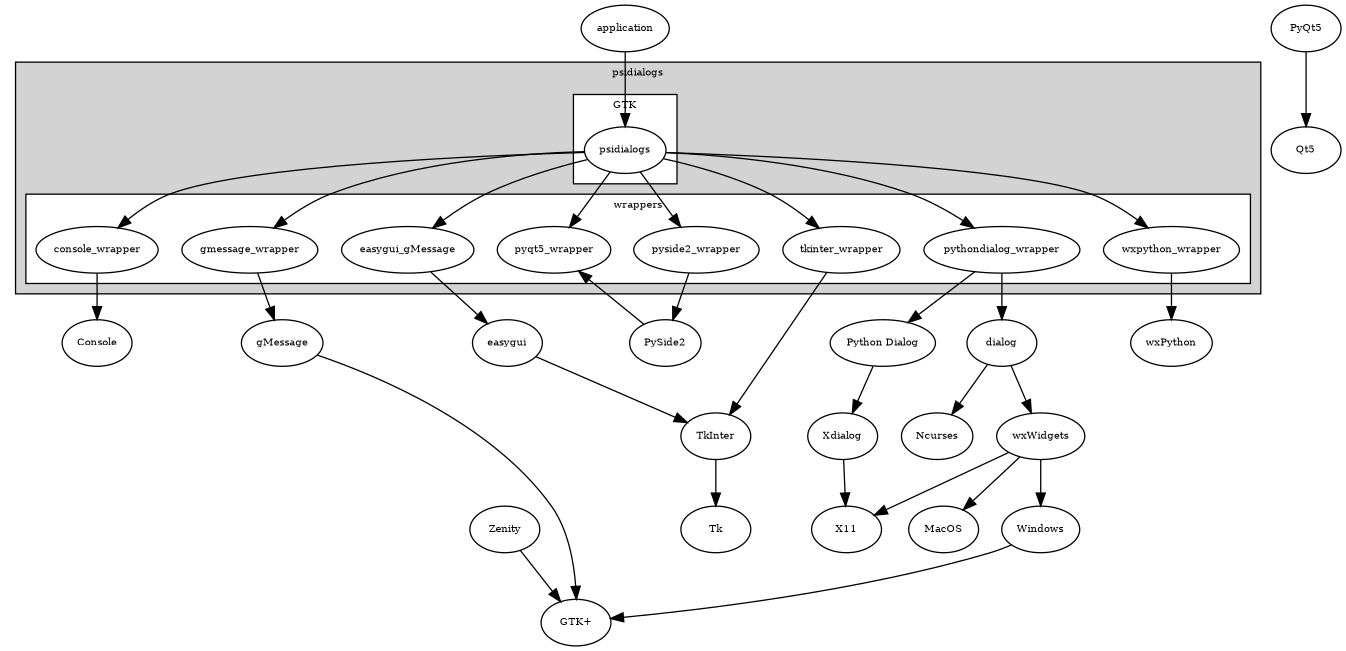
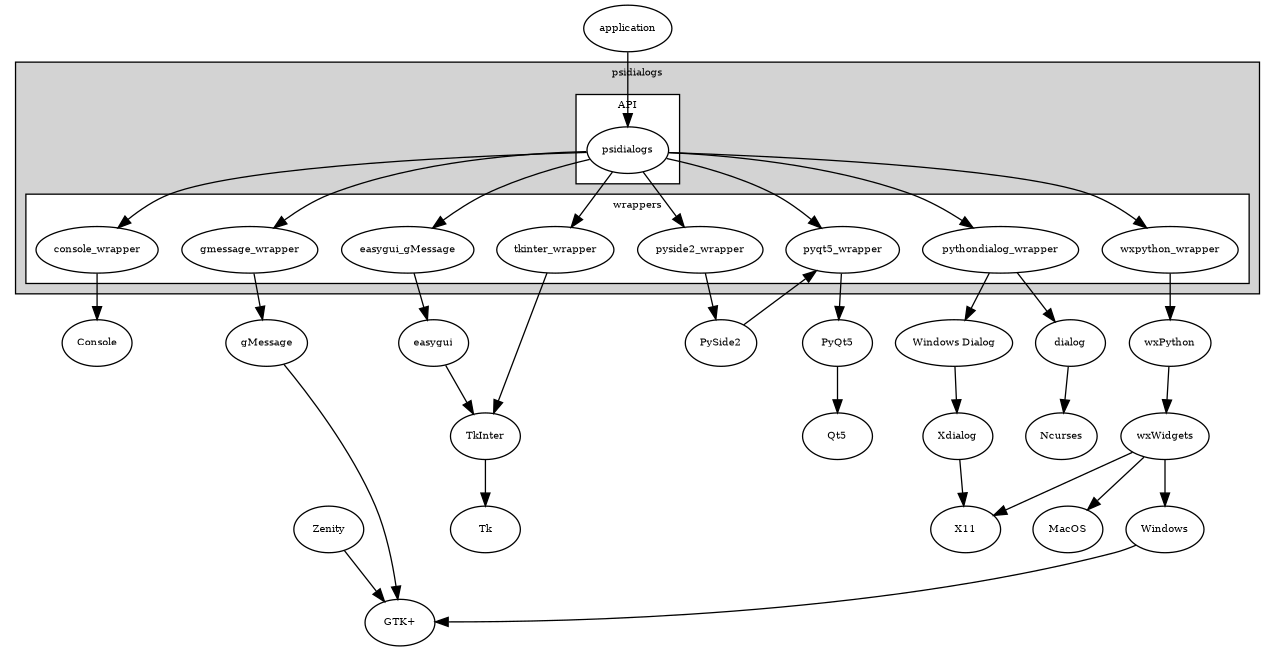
cluster "GTK": label "GTK" -> "API"
edge "pyqt5_wrapper" -> "PyQt5": added
node "Python Dialog": label "Python Dialog" -> "Windows Dialog"
edge "dialog" -> "wxWidgets": now "wxPython" -> "wxWidgets"
